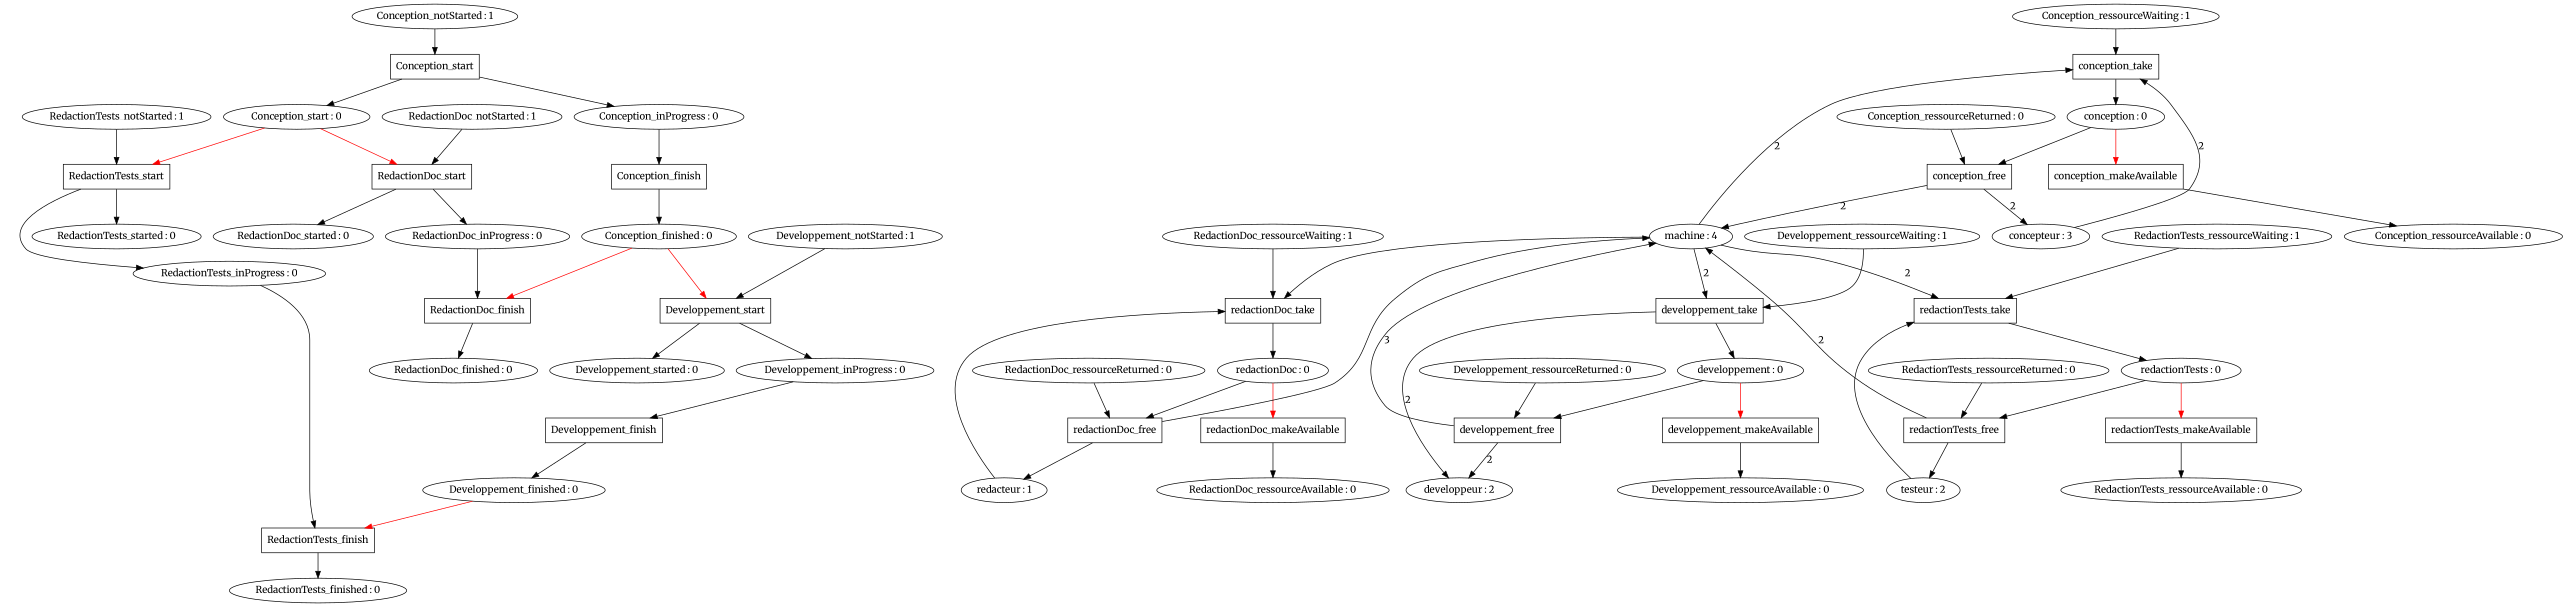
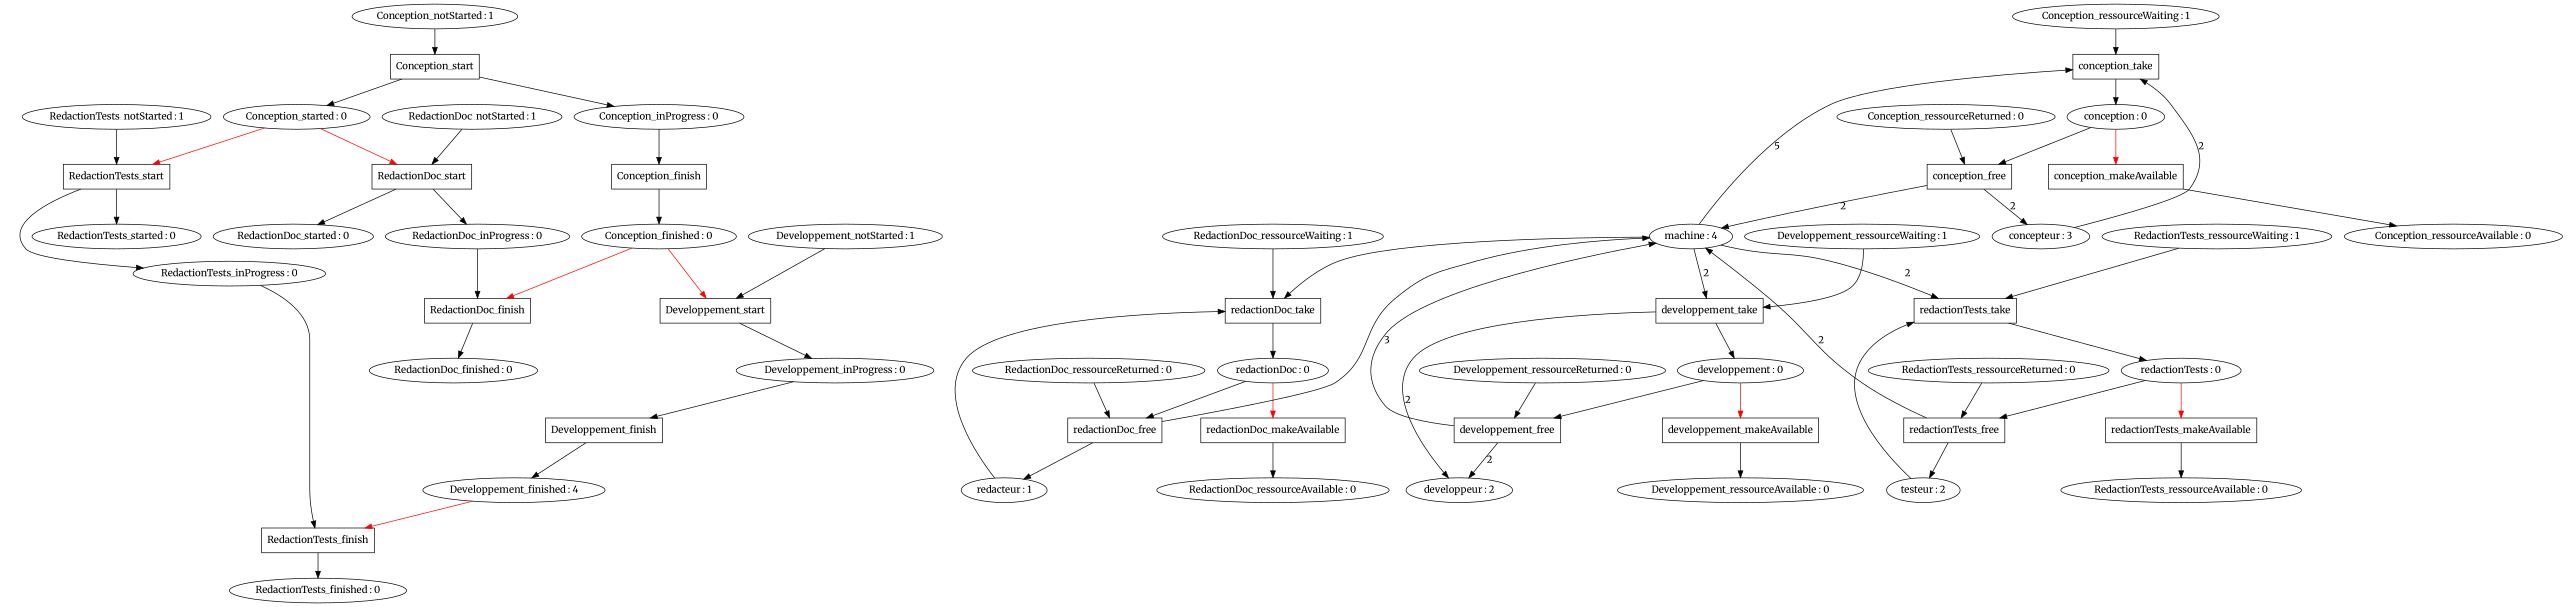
node "Conception_start : 0": label "Conception_start : 0" -> "Conception_started : 0"
edge "machine : 4" -> "conception_take": label "2" -> "5"
node "Developpement_started : 0": removed
node "Developpement_finished : 0": label "Developpement_finished : 0" -> "Developpement_finished : 4"
